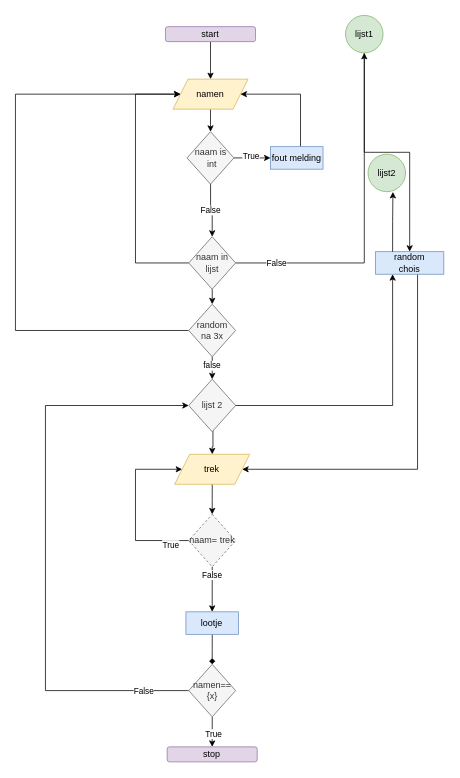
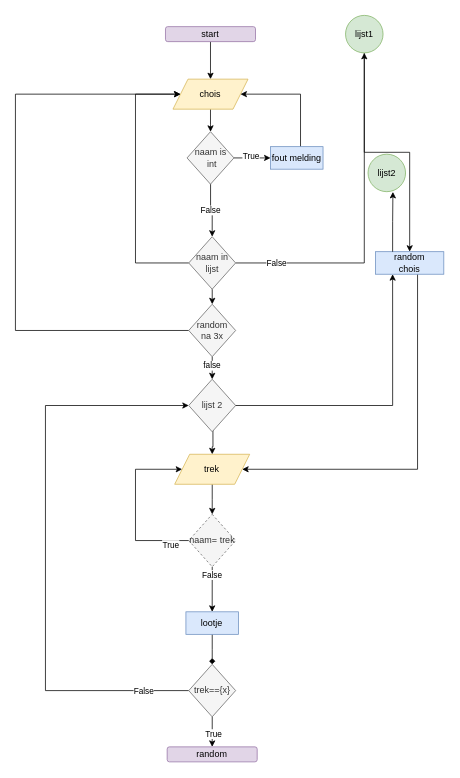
node "namen": label "namen" -> "chois"
node "namen=={x}": label "namen=={x}" -> "trek=={x}"
node "stop": label "stop" -> "random"
